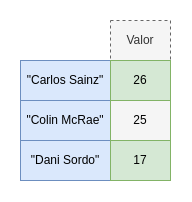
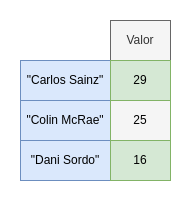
node "Valor": style dashed -> solid
node "26": label "26" -> "29"
node "17": label "17" -> "16"
